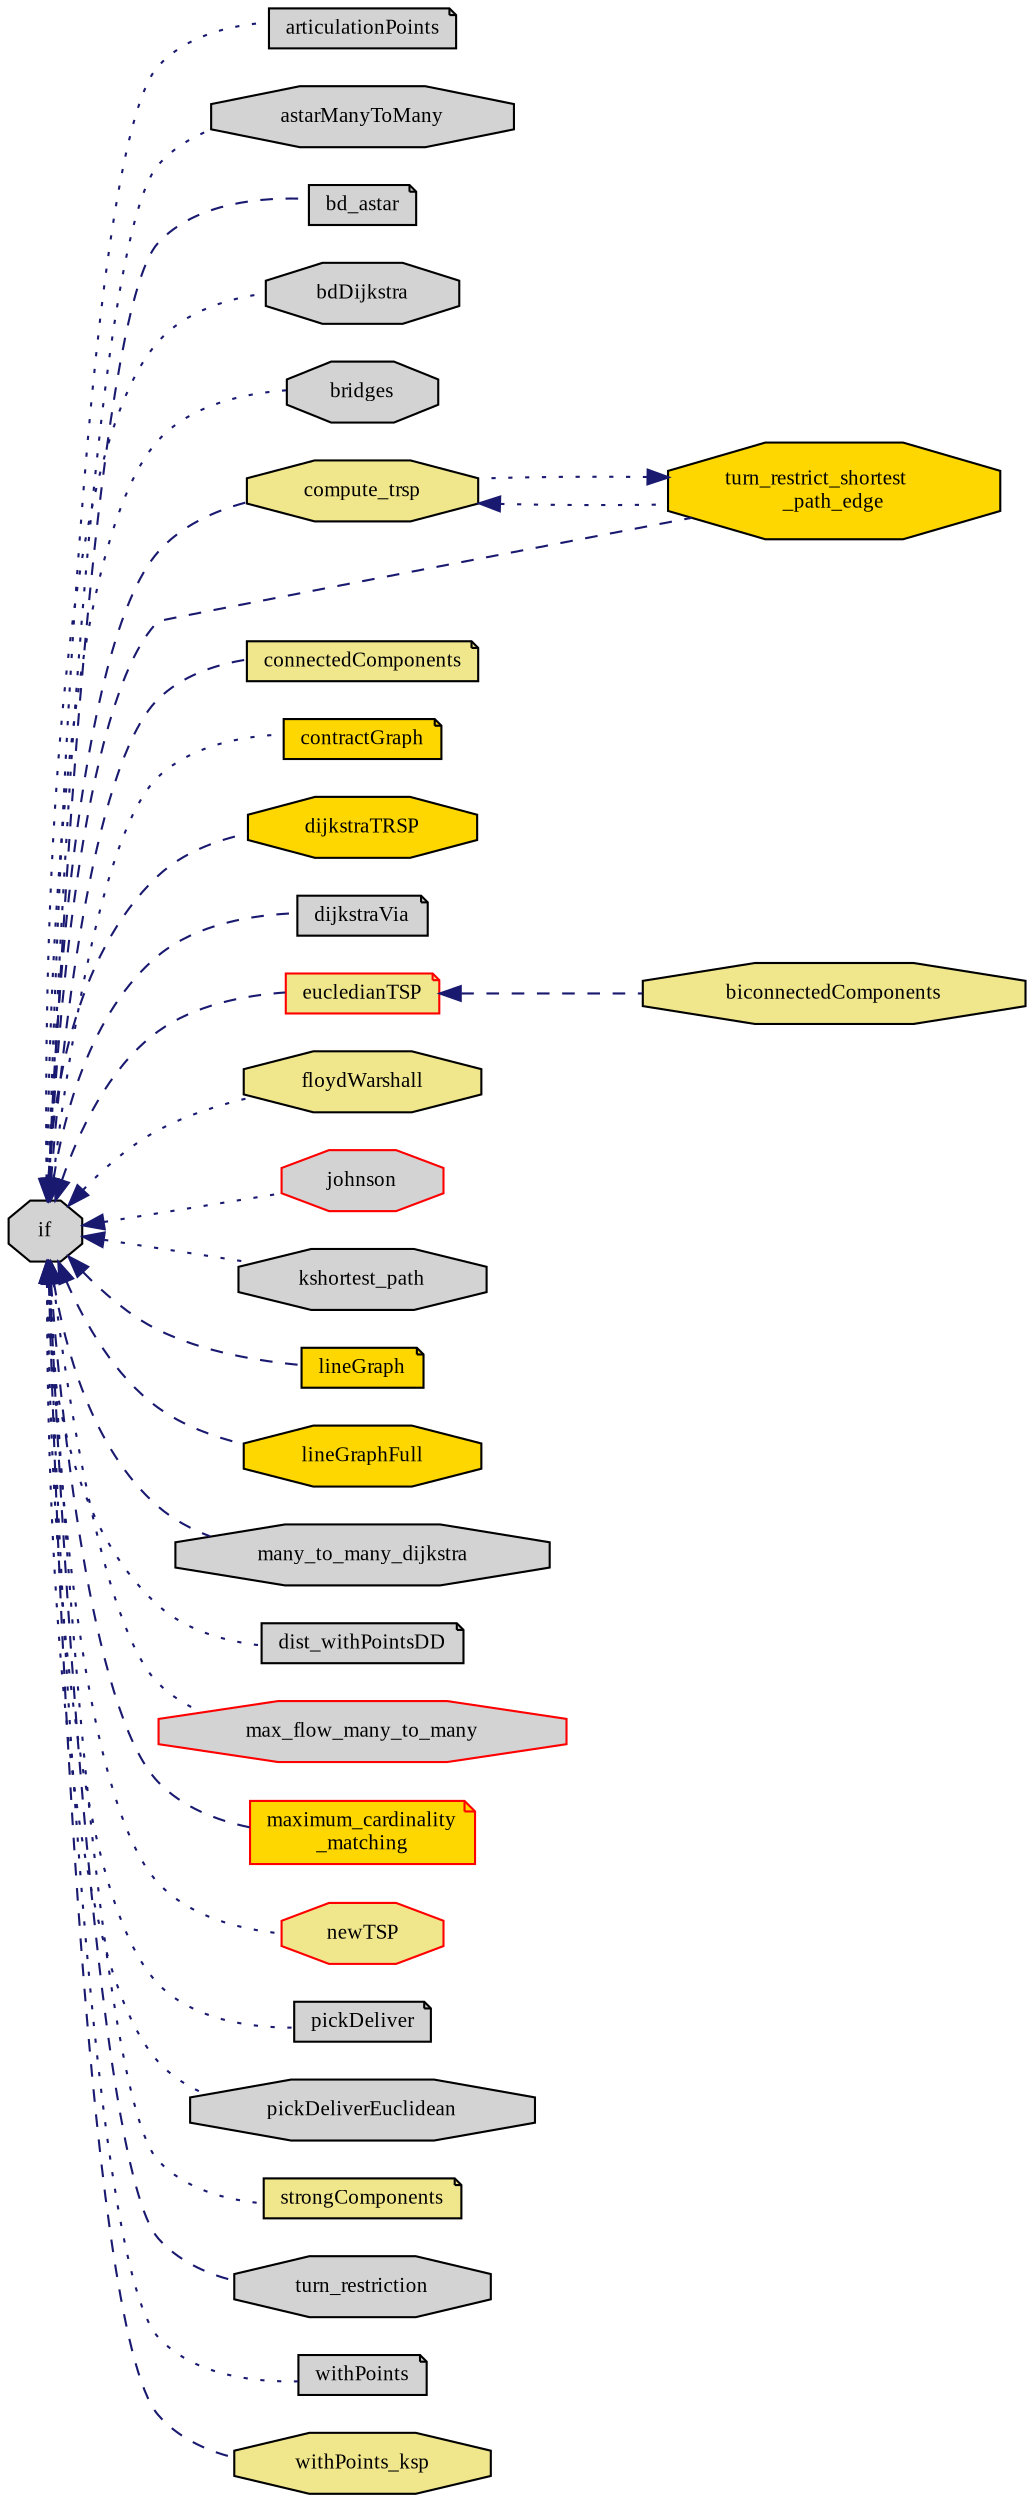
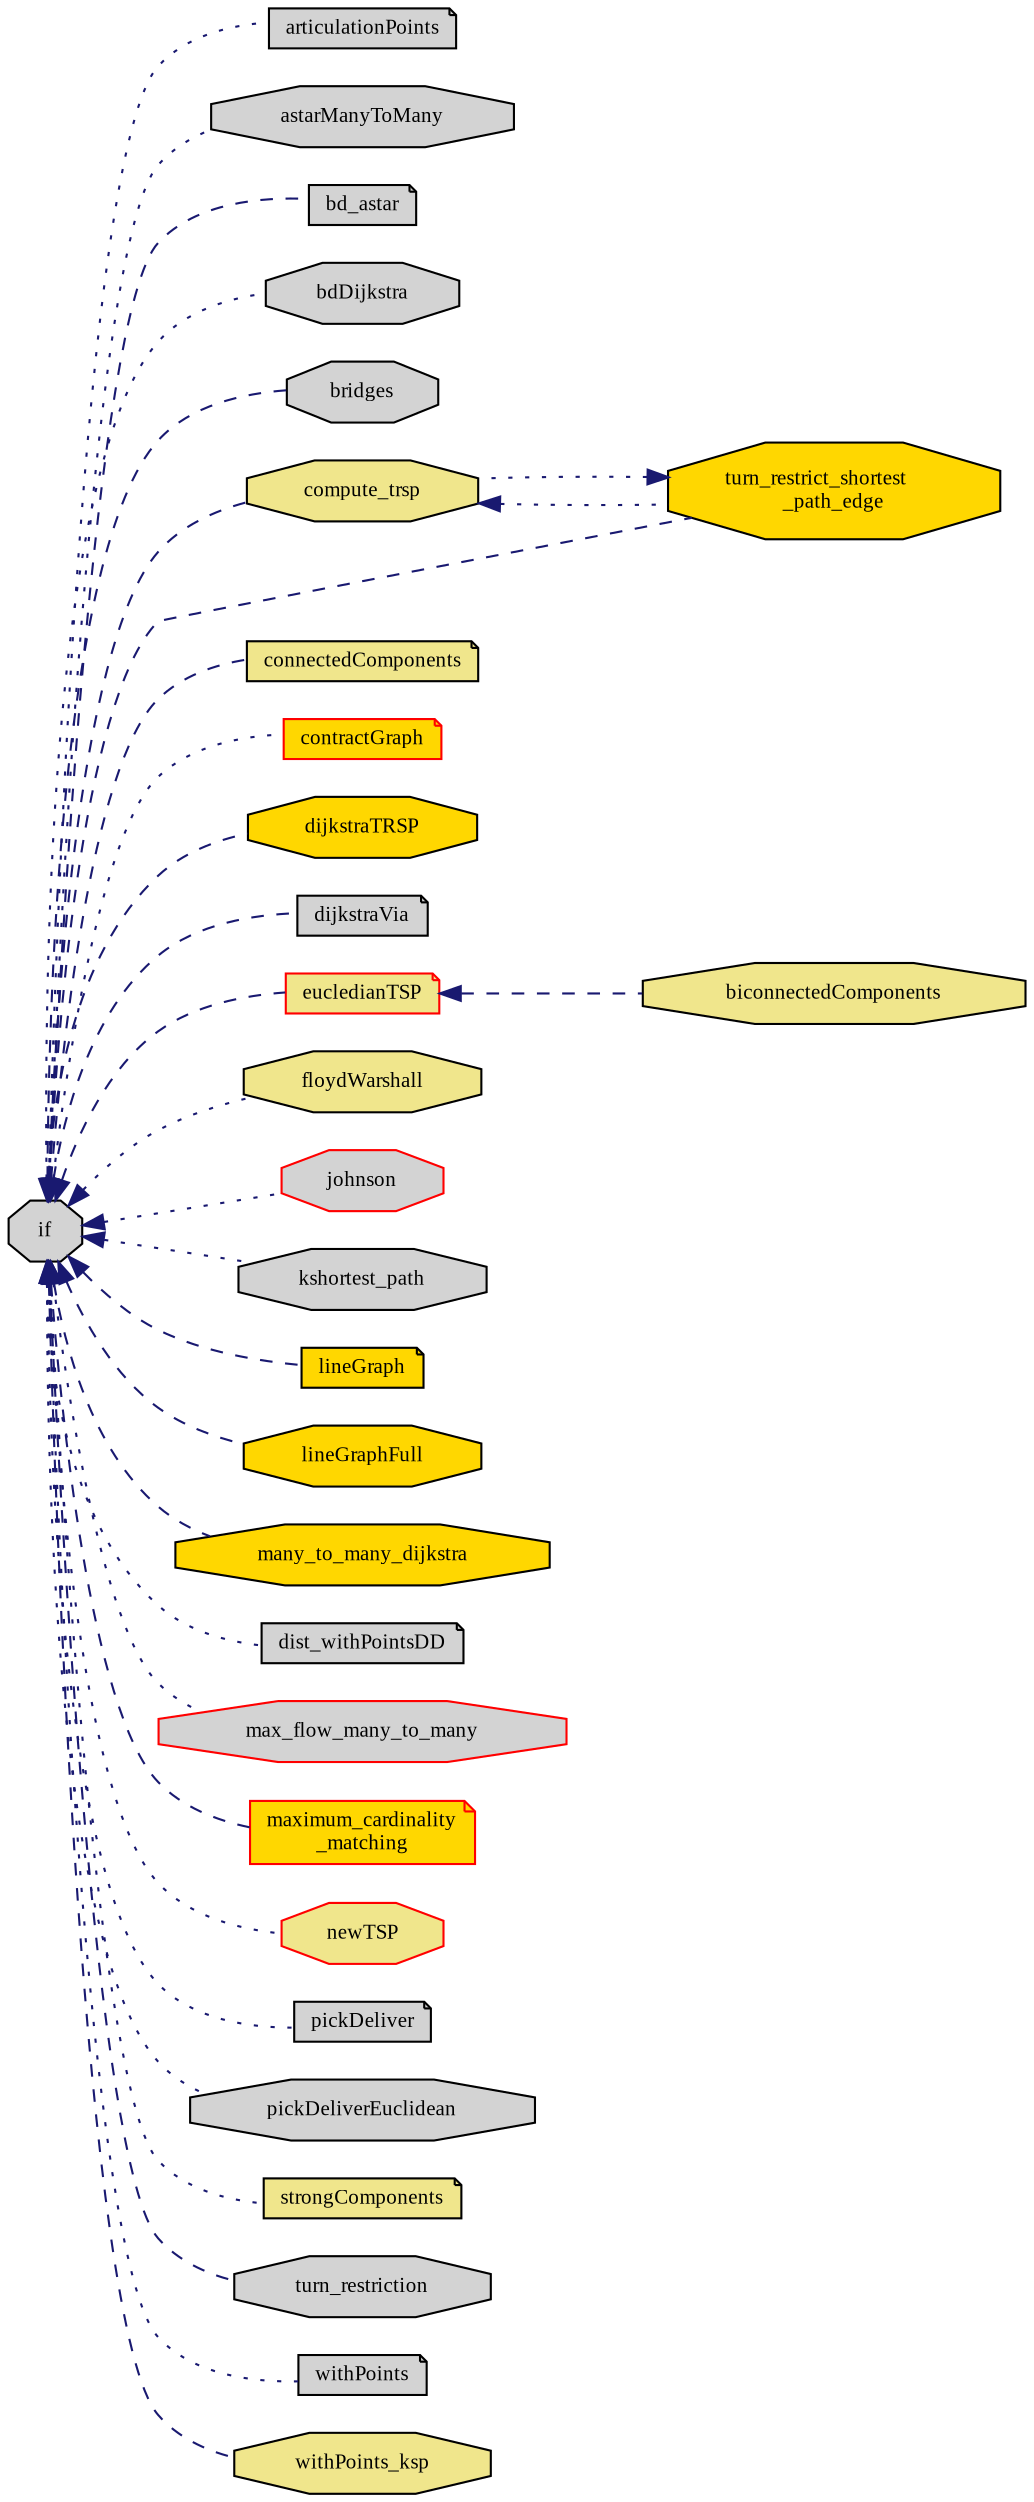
edge "bridges" -> "if": style dotted -> dashed
node "contractGraph": color black -> red
node "many_to_many_dijkstra": fillcolor lightgrey -> gold
